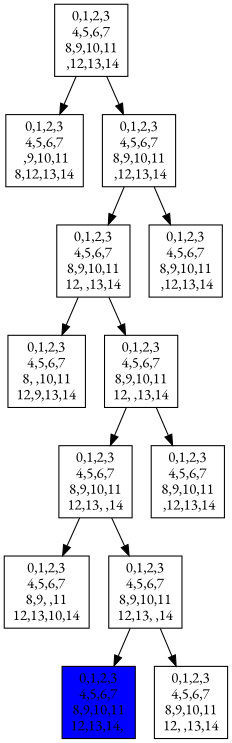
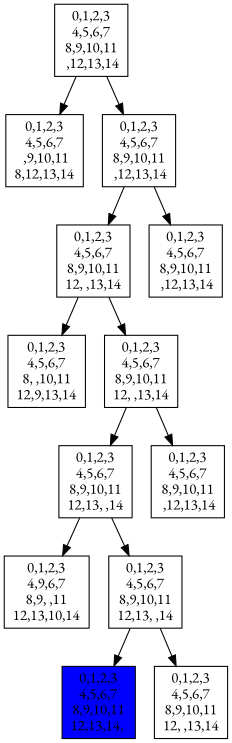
node "0,1,2,3 4,5,6,7 8,9, ,11 12,13,10,14": label "0,1,2,3 4,5,6,7 8,9, ,11 12,13,10,14" -> "0,1,2,3 4,9,6,7 8,9, ,11 12,13,10,14"
